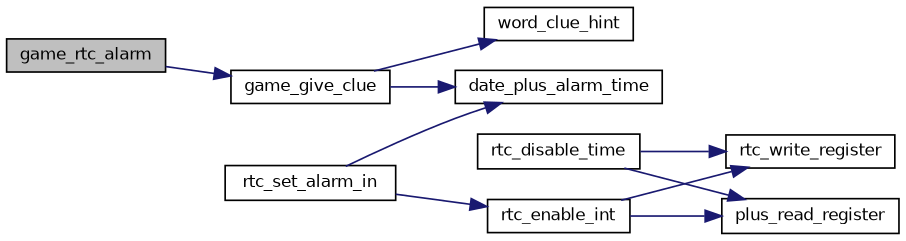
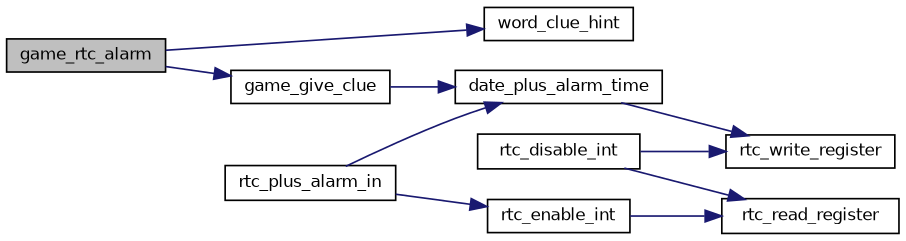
edge "game_give_clue" -> "word_clue_hint": now "game_rtc_alarm" -> "word_clue_hint"
node "rtc_disable_time": label "rtc_disable_time" -> "rtc_disable_int"
node "rtc_set_alarm_in": label "rtc_set_alarm_in" -> "rtc_plus_alarm_in"
edge "rtc_enable_int" -> "rtc_write_register": now "date_plus_alarm_time" -> "rtc_write_register"
node "plus_read_register": label "plus_read_register" -> "rtc_read_register"
